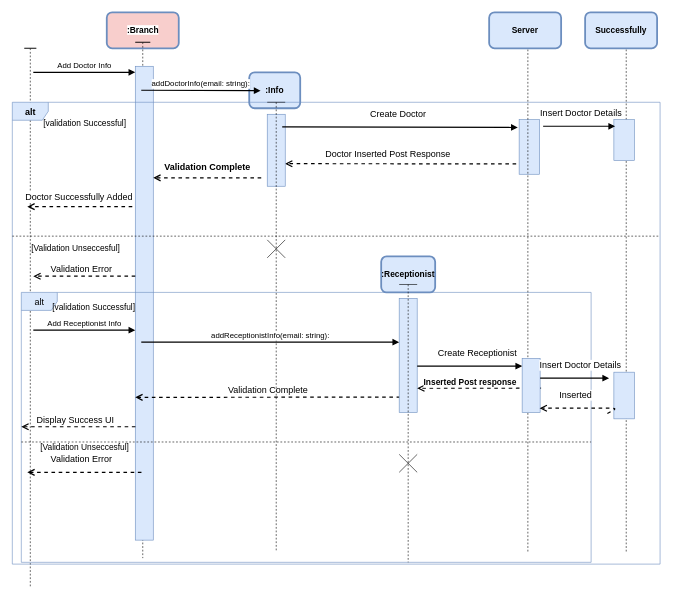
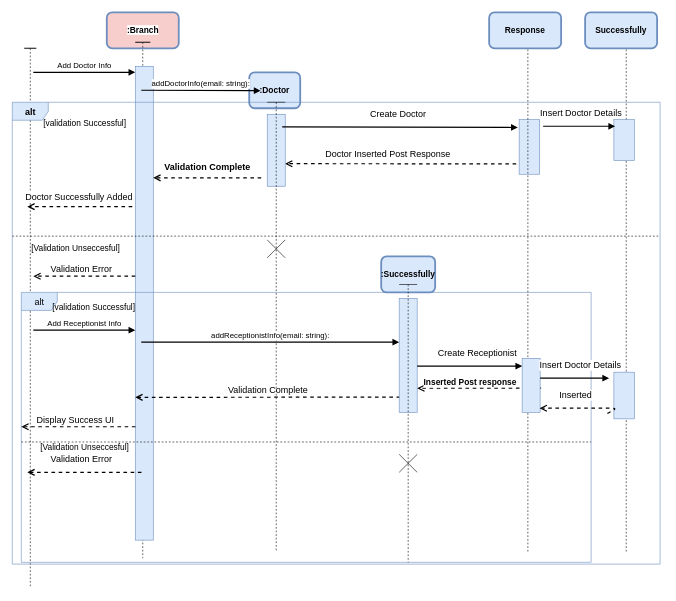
node "Server": label "Server" -> "Response"
node ":Info": label ":Info" -> ":Doctor"
node ":Receptionist": label ":Receptionist" -> ":Successfully"
